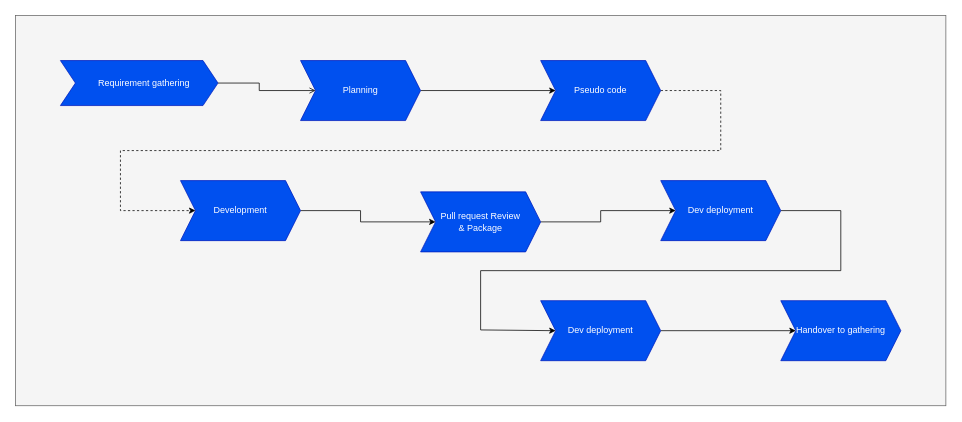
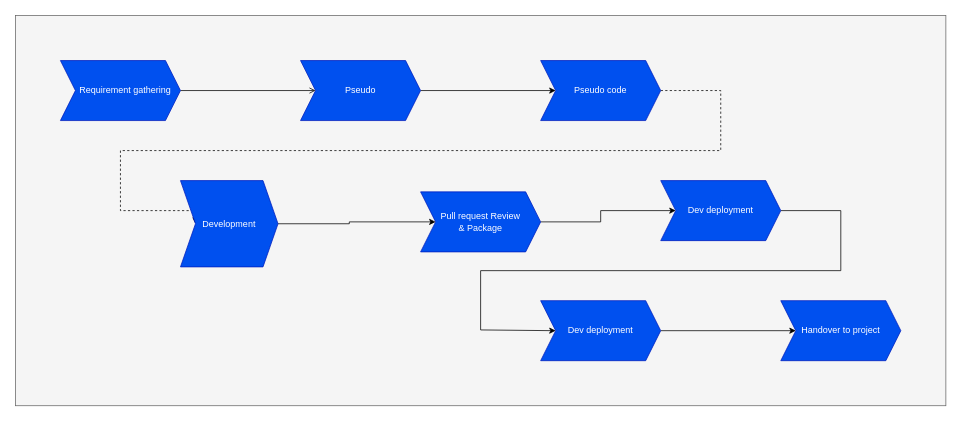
node "Requirement gathering": size 158x45 -> 120x60
node "Planning": label "Planning" -> "Pseudo"
node "Development": size 120x60 -> 98x86
node "Handover to gathering": label "Handover to gathering" -> "Handover to project"
